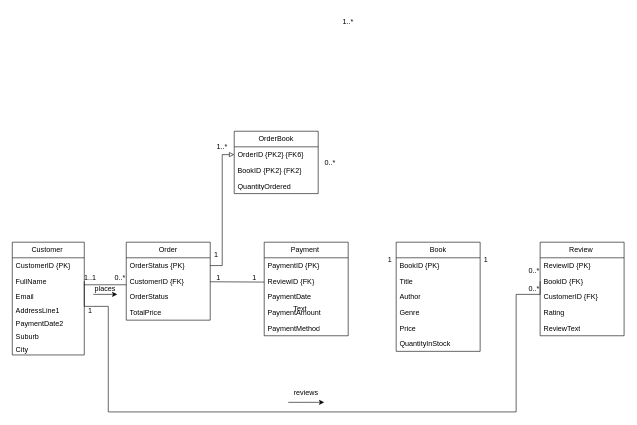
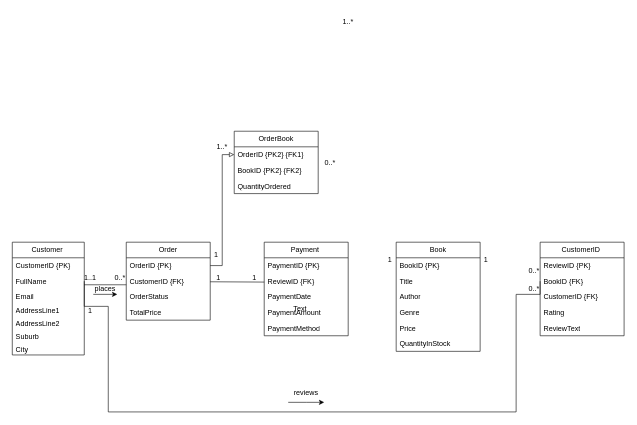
node "OrderID {PK2} {FK6}": label "OrderID {PK2} {FK6}" -> "OrderID {PK2} {FK1}"
node "Review": label "Review" -> "CustomerID"
node "OrderStatus {PK}": label "OrderStatus {PK}" -> "OrderID {PK}"
node "PaymentDate2": label "PaymentDate2" -> "AddressLine2"
